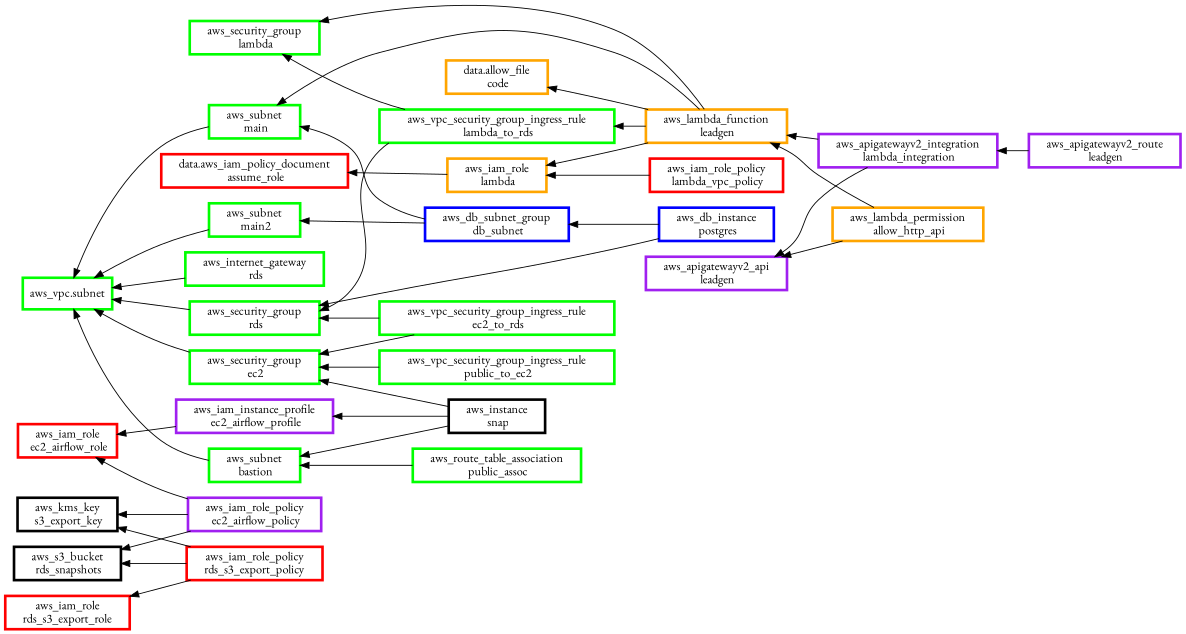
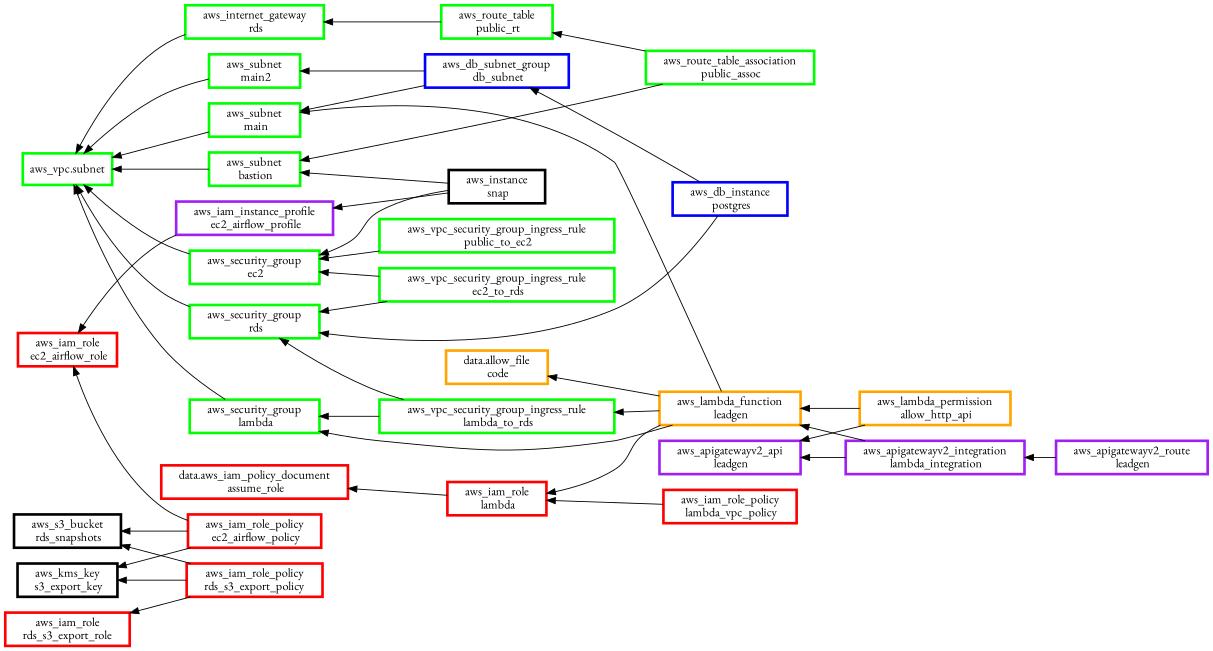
node "aws_route_table public_rt": added
node "aws_iam_role lambda": color orange -> red
edge "aws_security_group lambda" -> "aws_vpc.subnet": added
node "aws_iam_role_policy ec2_airflow_policy": color purple -> red
